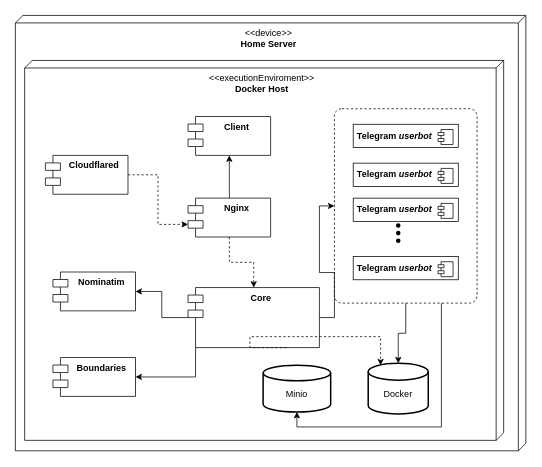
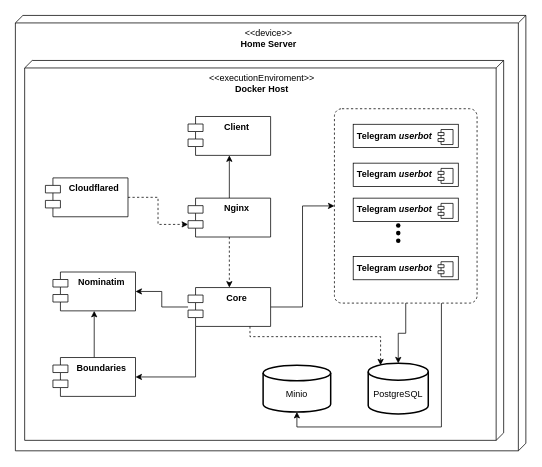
node "Cloudflared": moved (87, 175) -> (87, 197)
node "Core": size 131x60 -> 83x39
edge "Boundaries" -> "Nominatim": added
node "Docker": label "Docker" -> "PostgreSQL"
